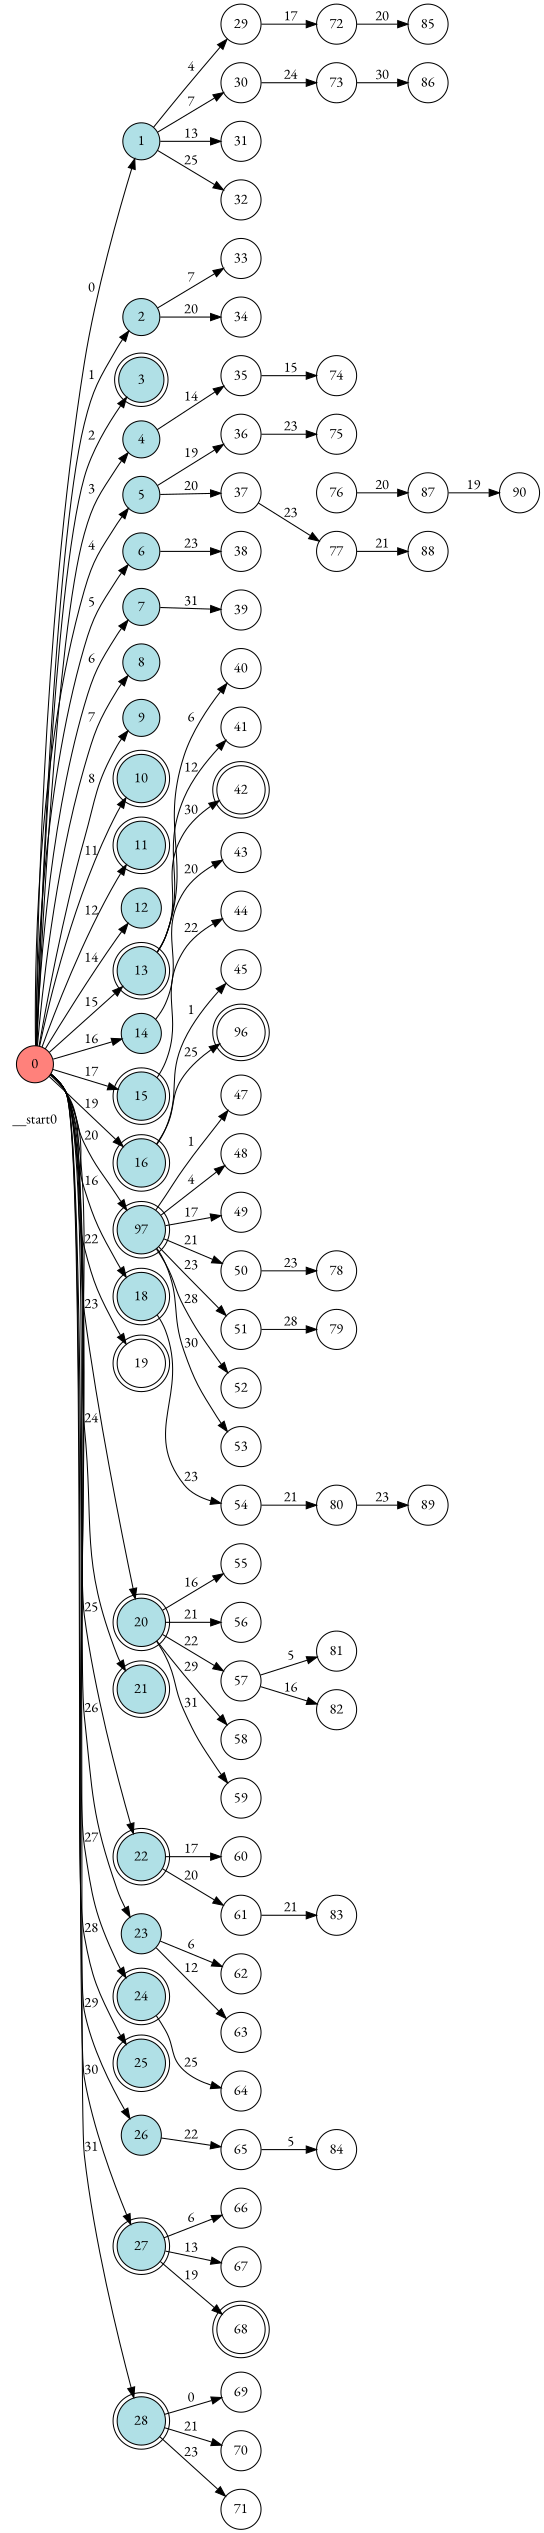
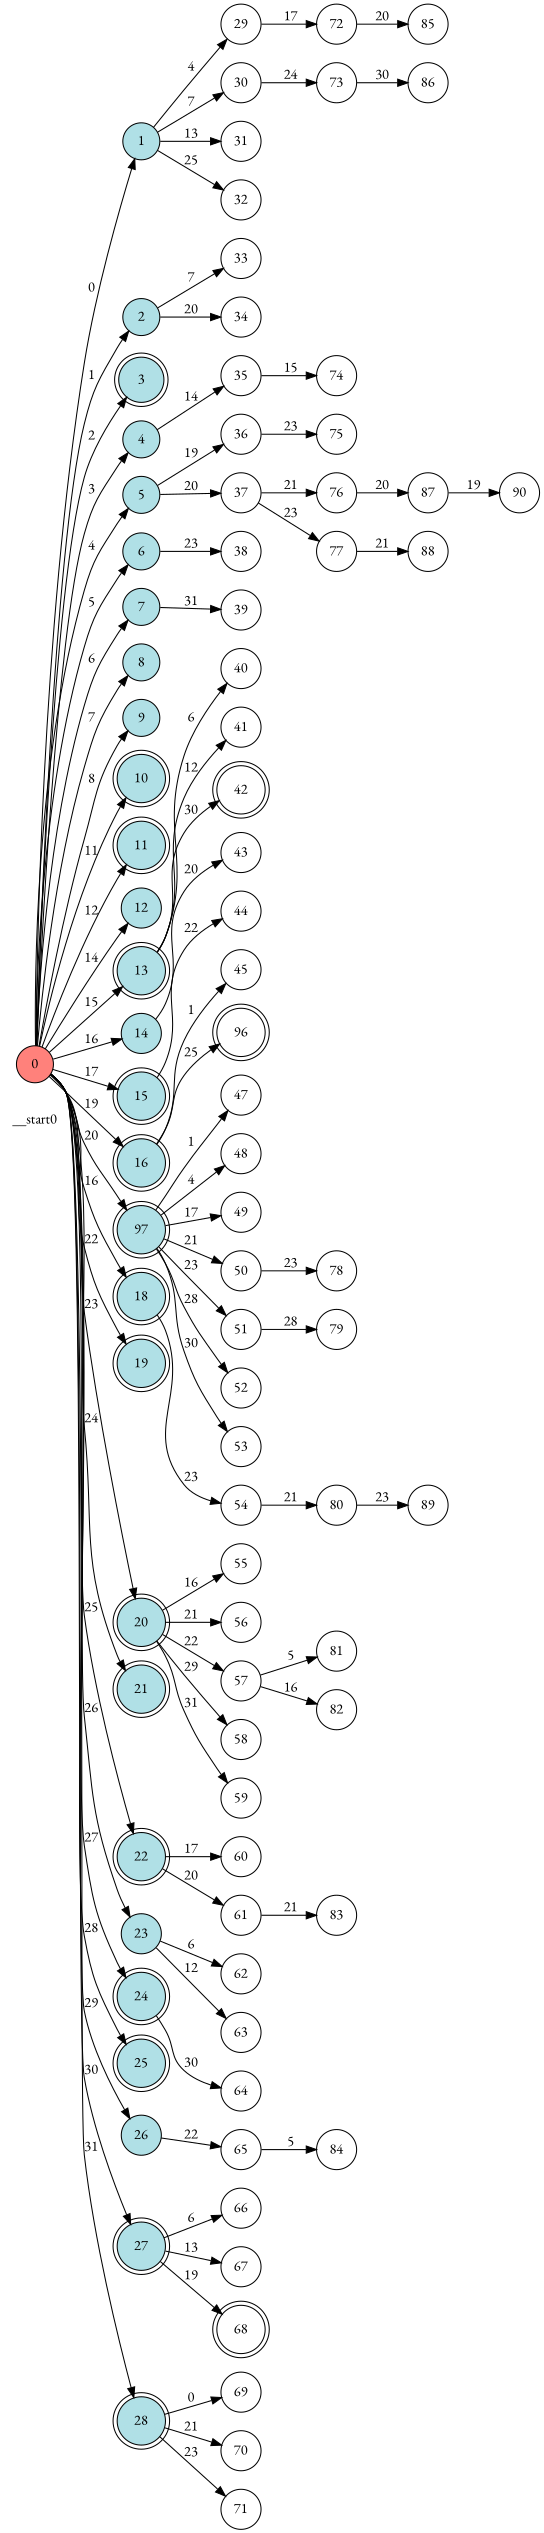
edge "37" -> "76": added, label "21"
node "19": fillcolor white -> powderblue
edge "24" -> "64": label "25" -> "30"
